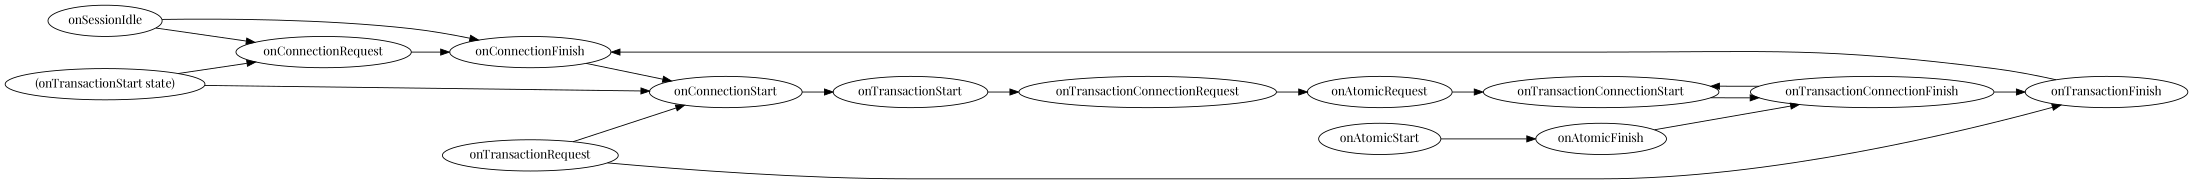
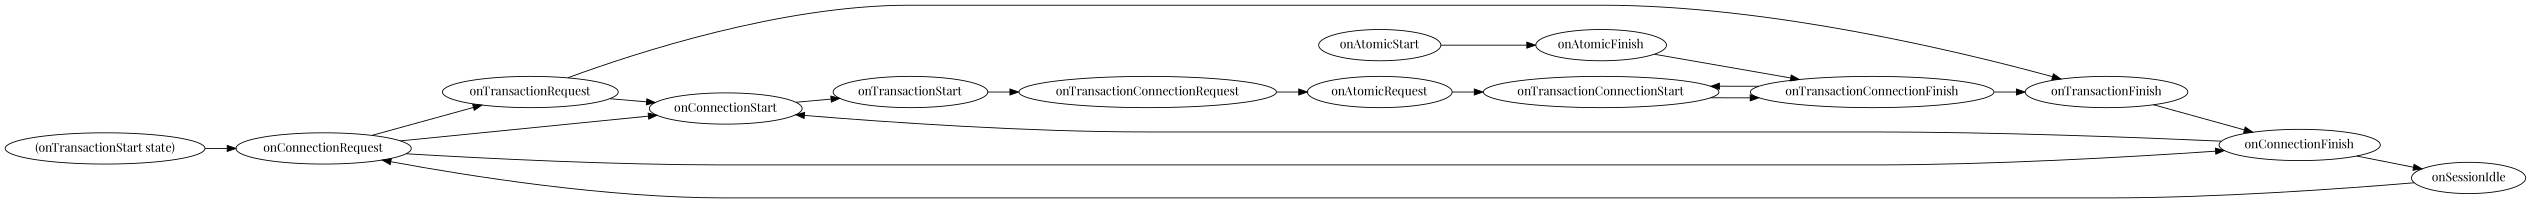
edge "onSessionIdle" -> "onConnectionFinish": reversed
edge "(onTransactionStart state)" -> "onConnectionStart": now "onConnectionRequest" -> "onConnectionStart"
edge "onConnectionRequest" -> "onTransactionRequest": added
